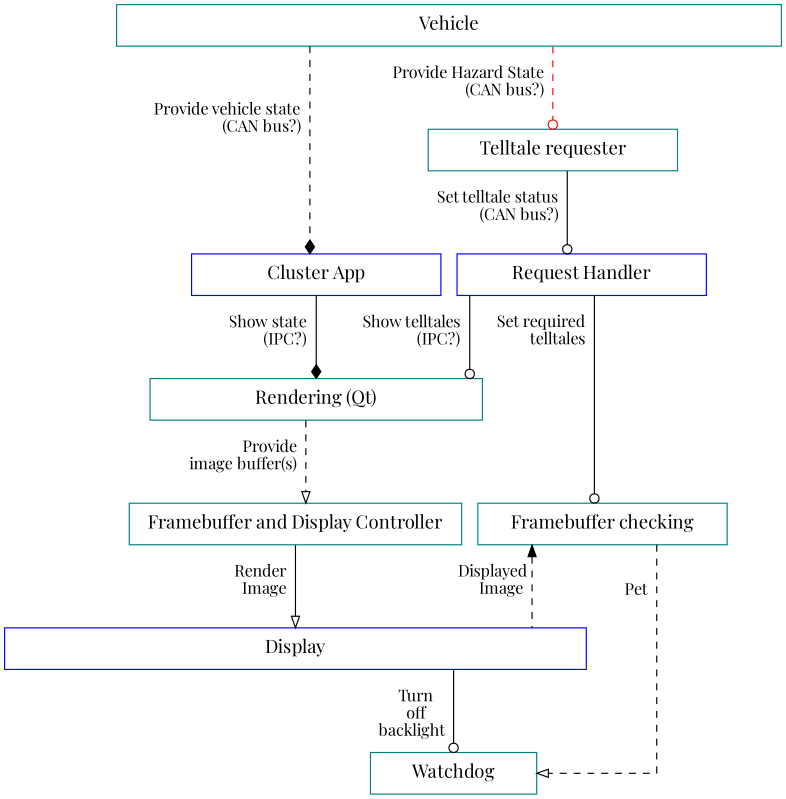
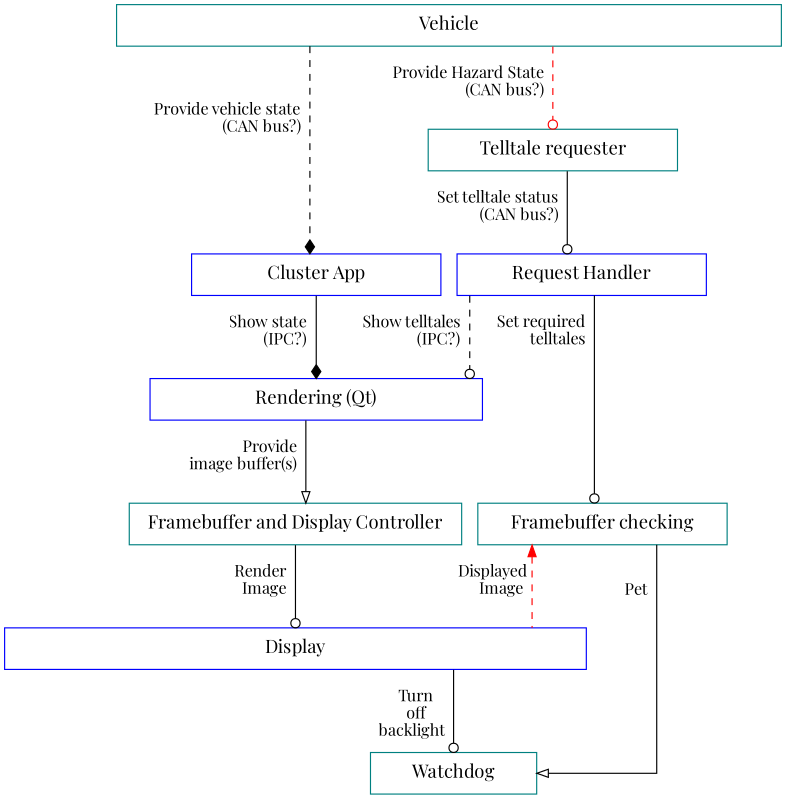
edge "Request Handler" -> "Rendering (Qt)": style solid -> dashed
node "Rendering (Qt)": color teal -> blue
edge "Rendering (Qt)" -> "Framebuffer and Display Controller": style dashed -> solid
edge "Framebuffer and Display Controller" -> "Display": arrowhead onormal -> odot
edge "Display" -> "Framebuffer checking": color black -> red
edge "Framebuffer checking" -> "Watchdog": style dashed -> solid
